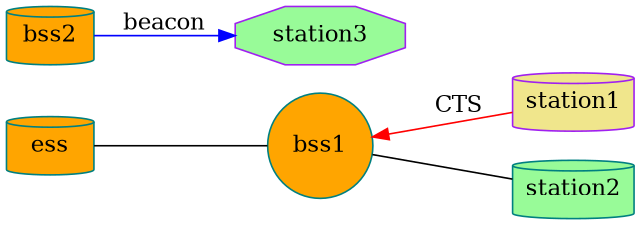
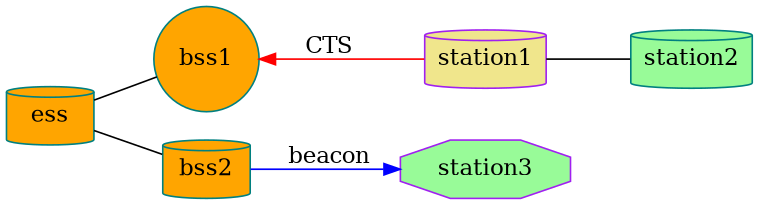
edge "ess" -- "bss2": added
edge "bss1" -- "station2": now "station1" -- "station2"
